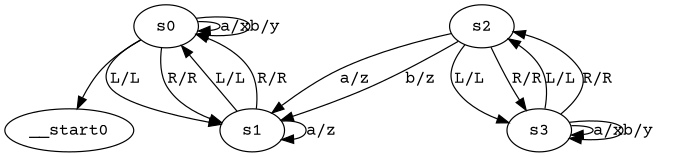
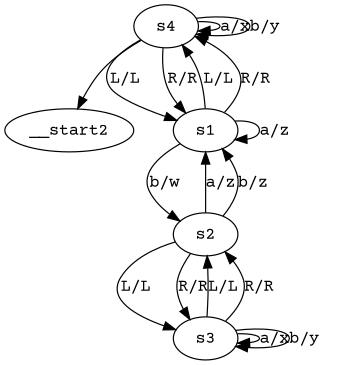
node "s0": label "s0" -> "s4"
node "__start0": label "__start0" -> "__start2"
edge "s1" -> "s2": added, label "b/w"
